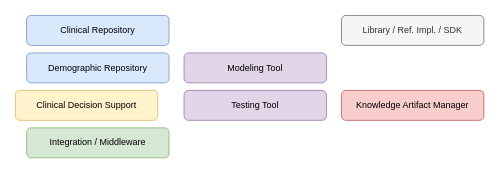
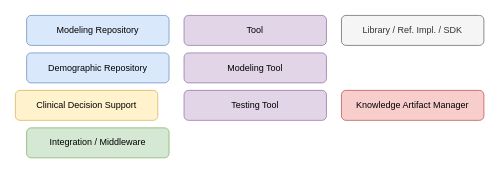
node "Clinical Repository": label "Clinical Repository" -> "Modeling Repository"
node "Tool": added
